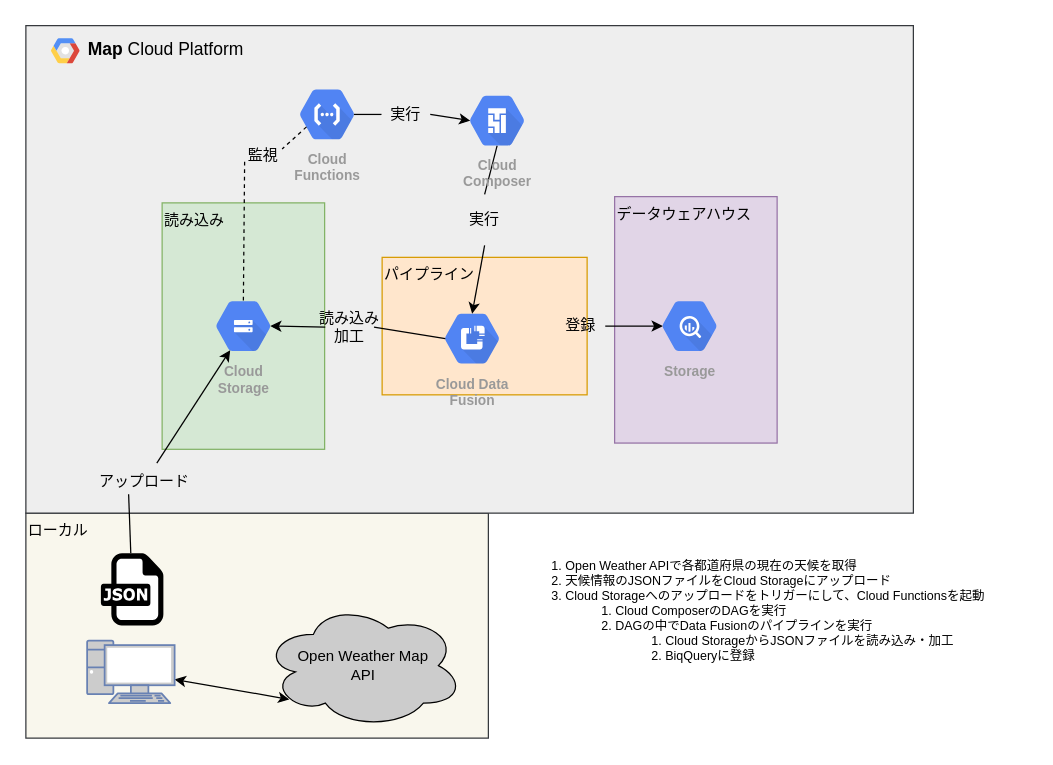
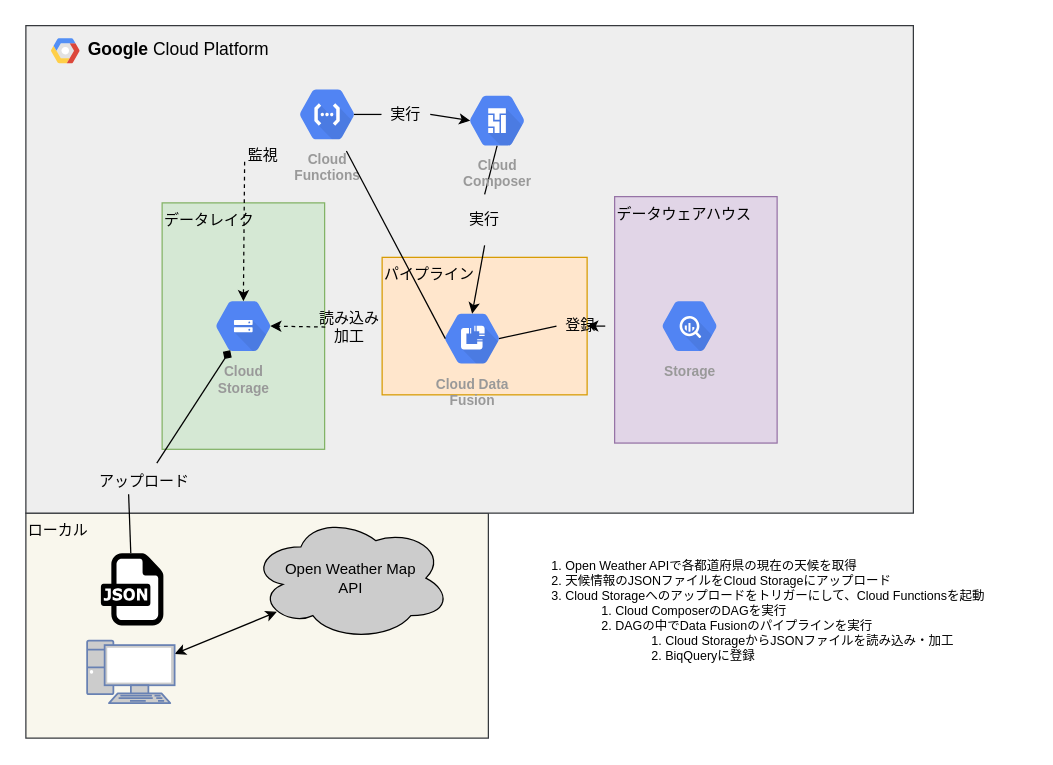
node "Map Cloud Platform": label "Map Cloud Platform" -> "Google Cloud Platform"
edge "Cloud Functions" -- "監視": removed
node "読み込み": label "読み込み" -> "データレイク"
edge "監視" -- "Cloud Storage": arrowhead none -> classic
edge "登録" -> "Storage": now "登録" -> "パイプライン"
edge "読み込み 加工" -> "Cloud Storage": style solid -> dashed
edge "登録" -- "Cloud Data Fusion": added
edge "読み込み 加工" -- "Cloud Data Fusion": now "Cloud Functions" -- "Cloud Data Fusion"
edge "アップロード" -> "Cloud Storage": arrowhead classic -> diamond
node "Open Weather Map API": moved (363, 666) -> (351, 578)
